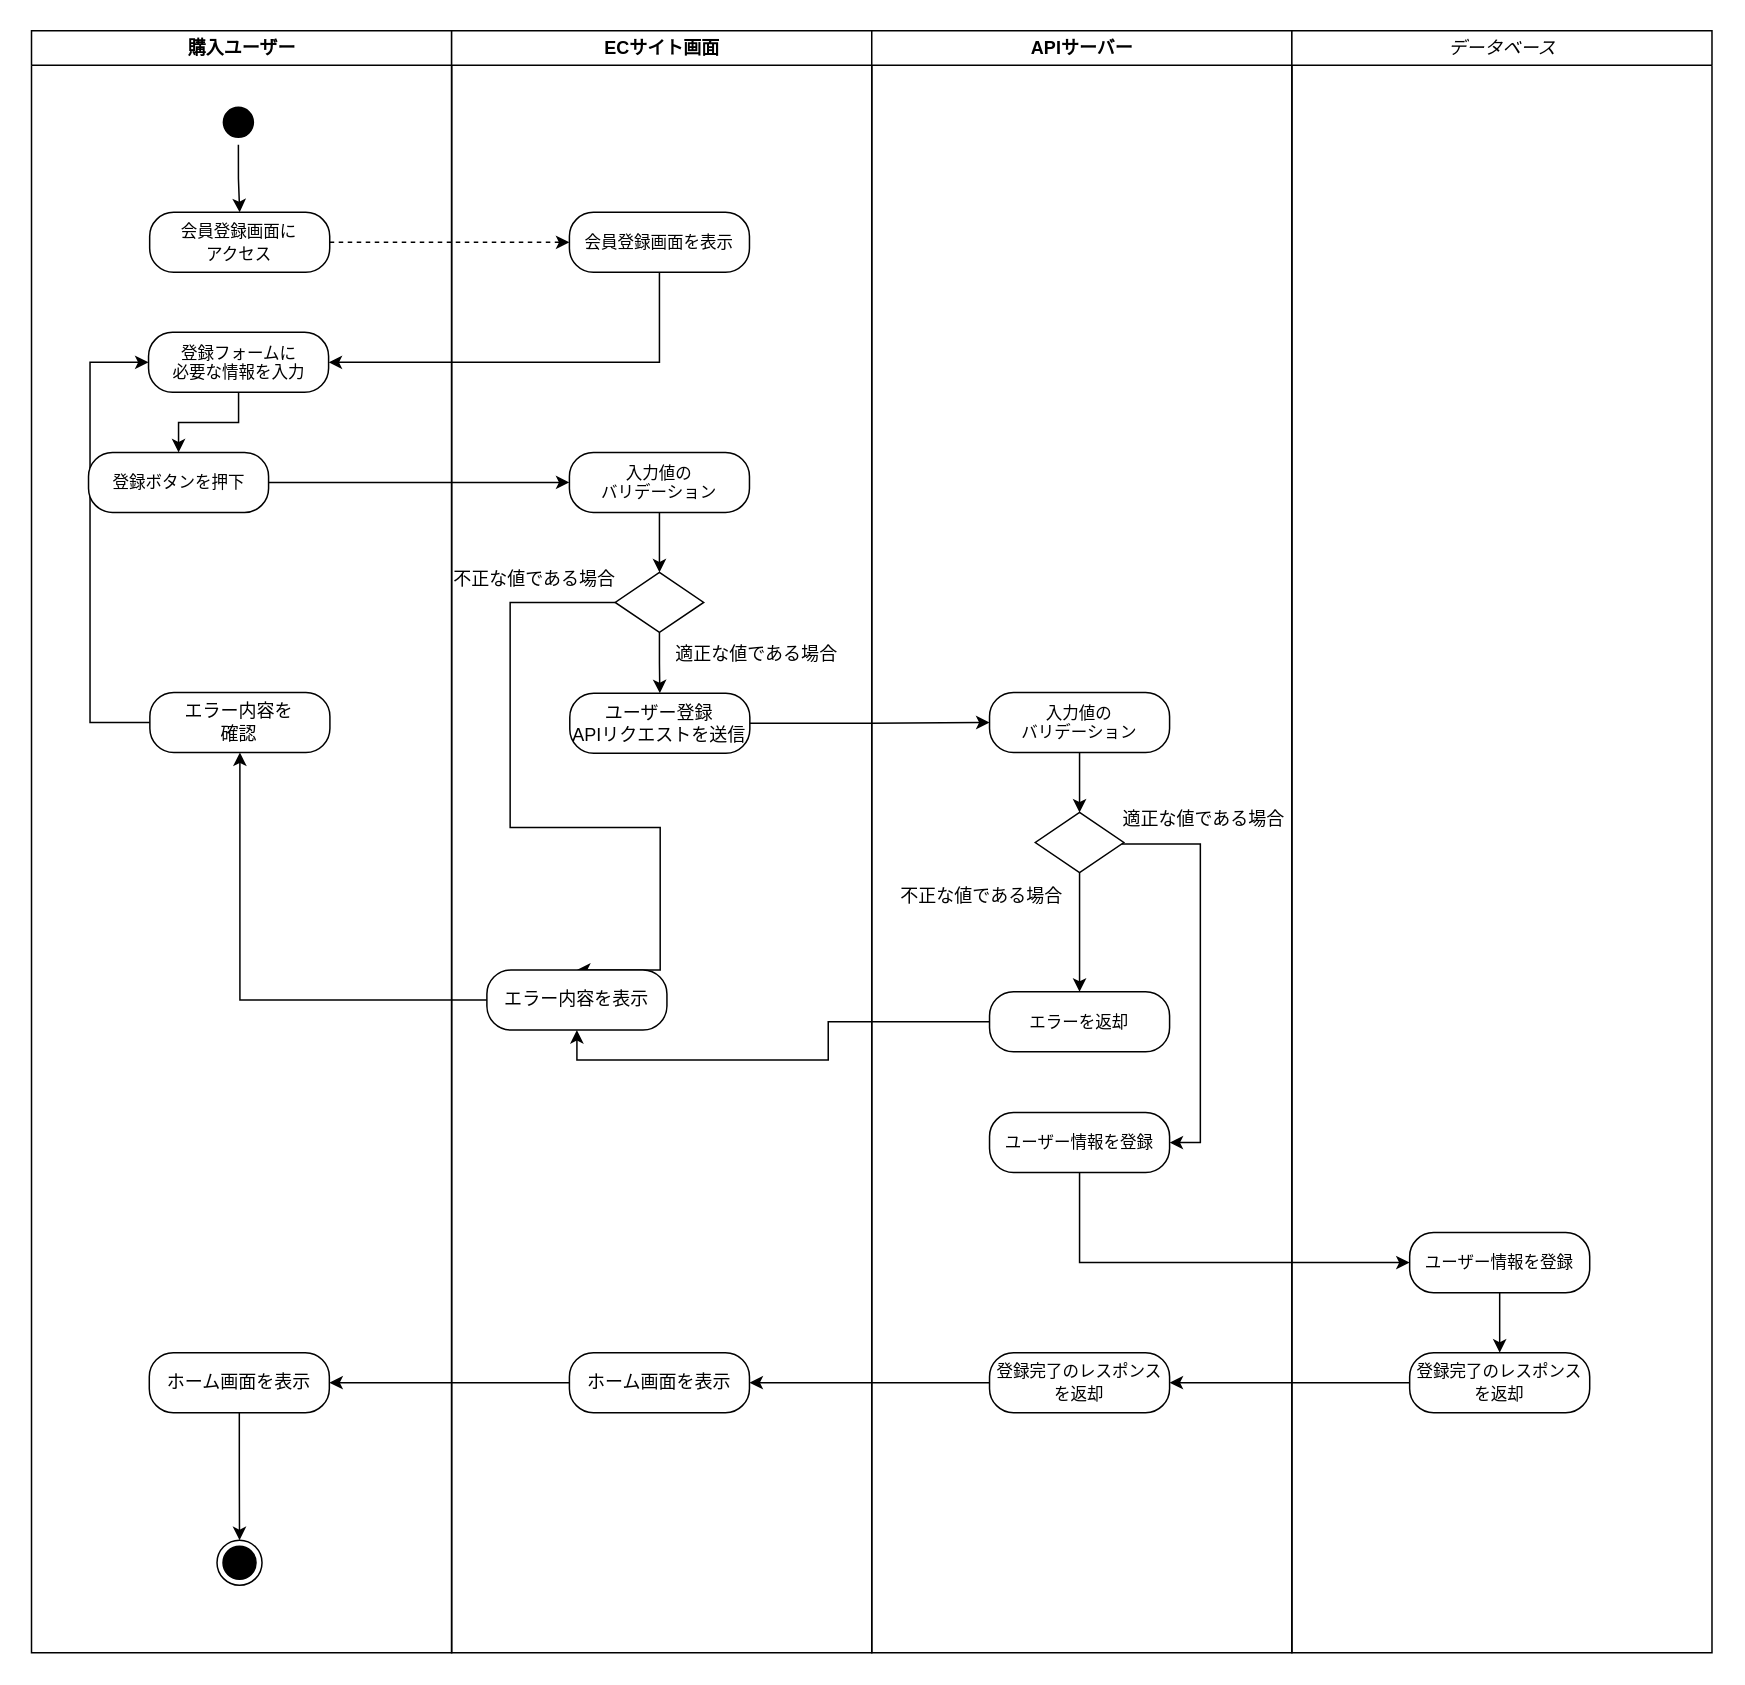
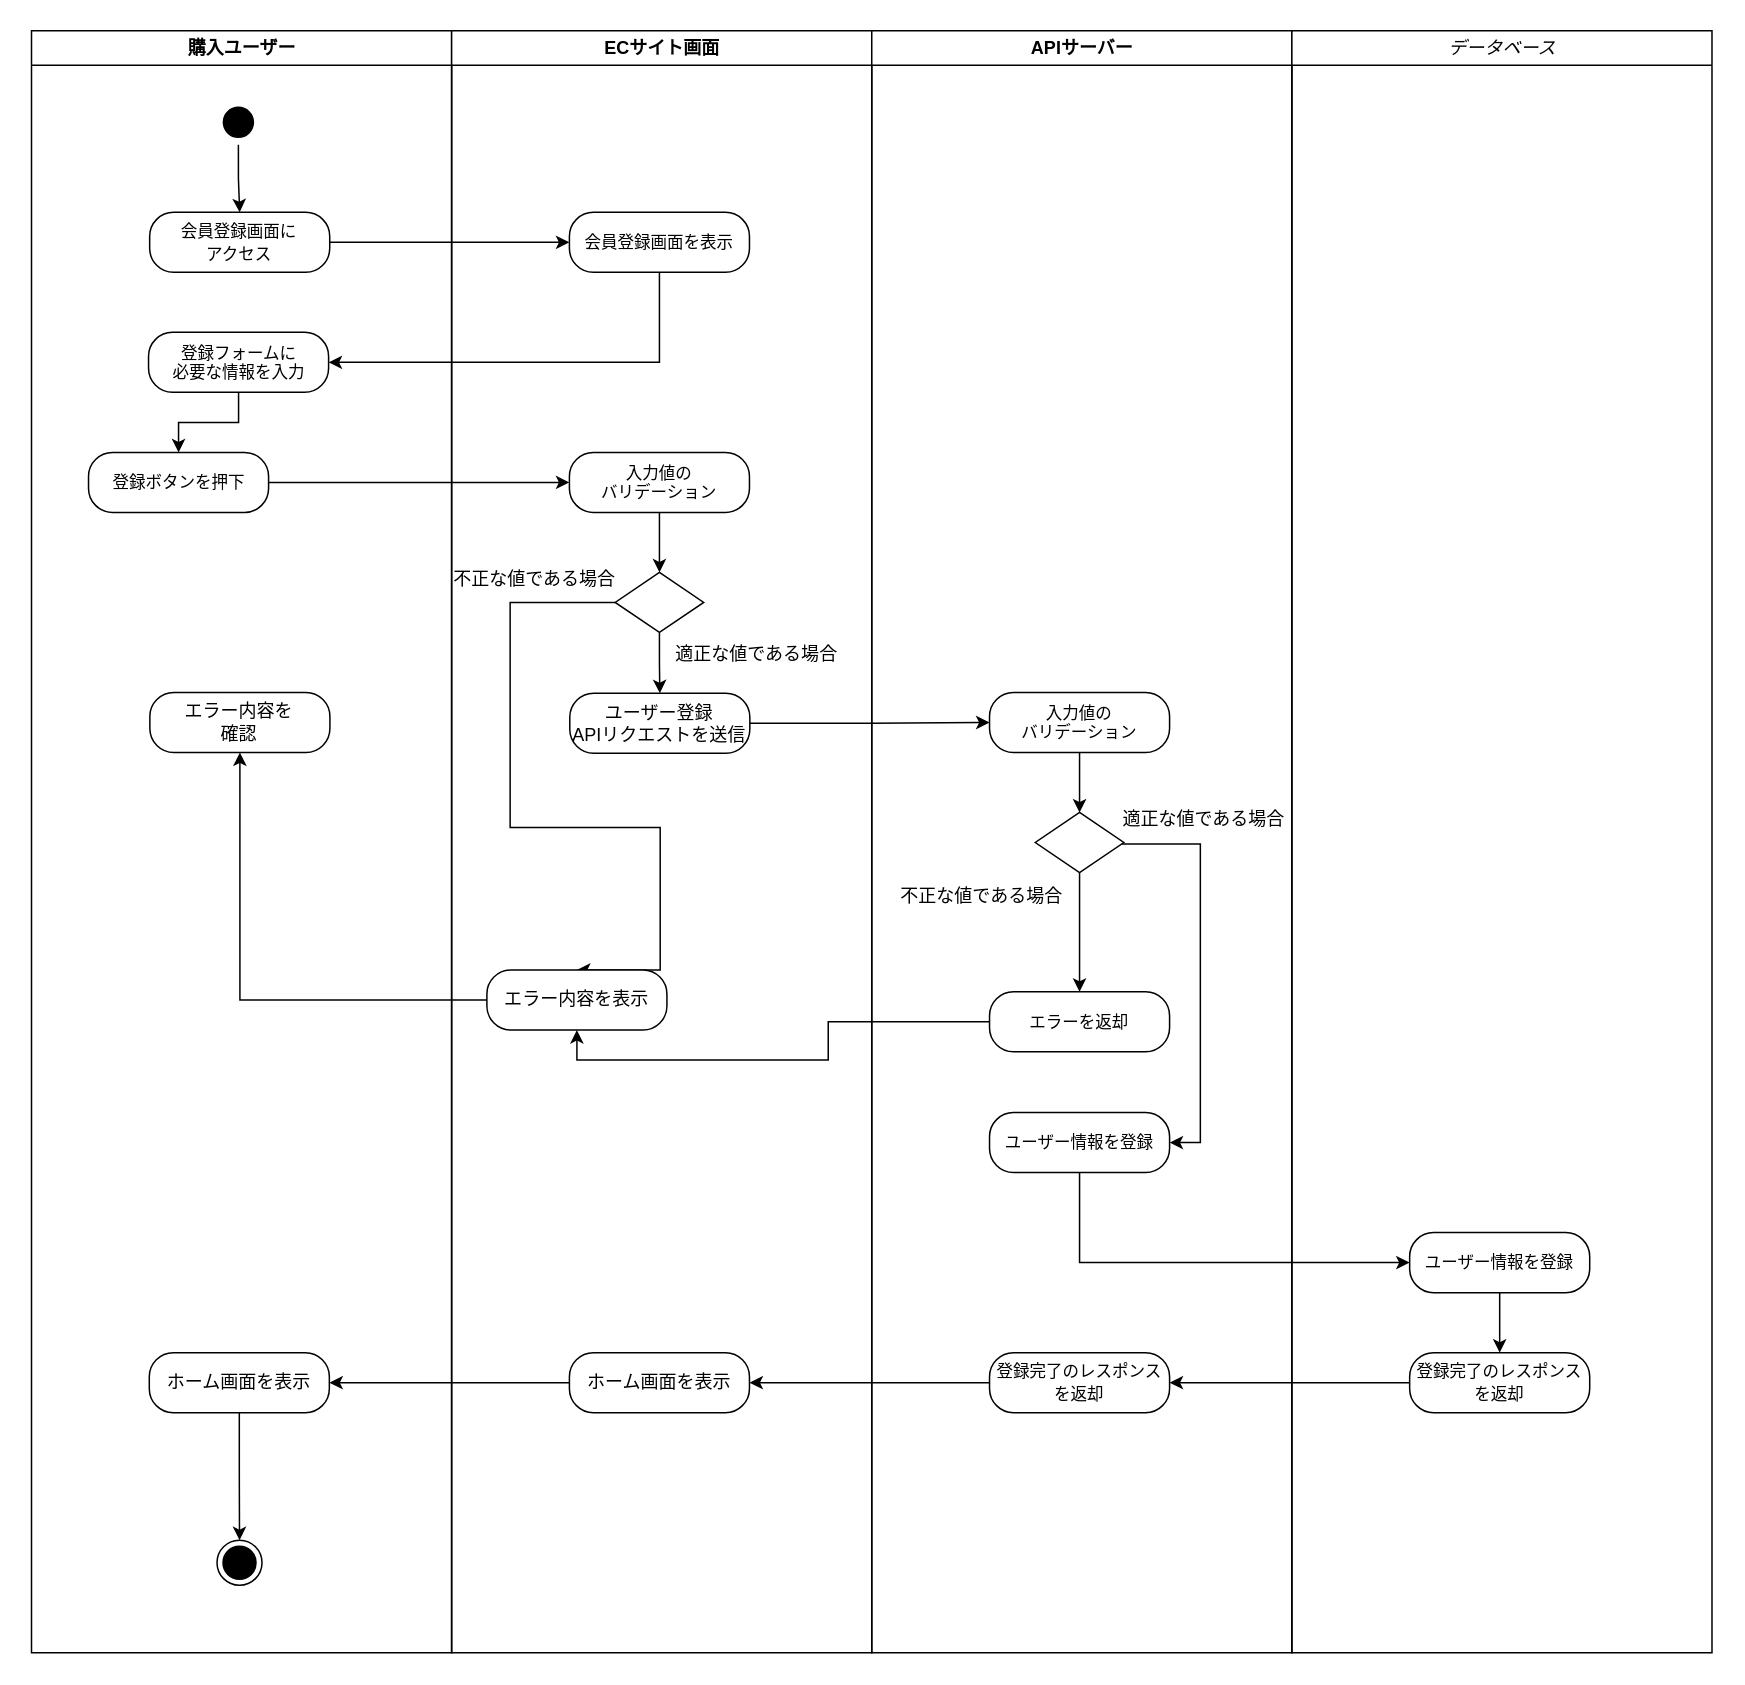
edge "会員登録画面に アクセス" -> "会員登録画面を表示": style dashed -> solid
edge "エラー内容を 確認" -> "登録フォームに 必要な情報を入力": removed
